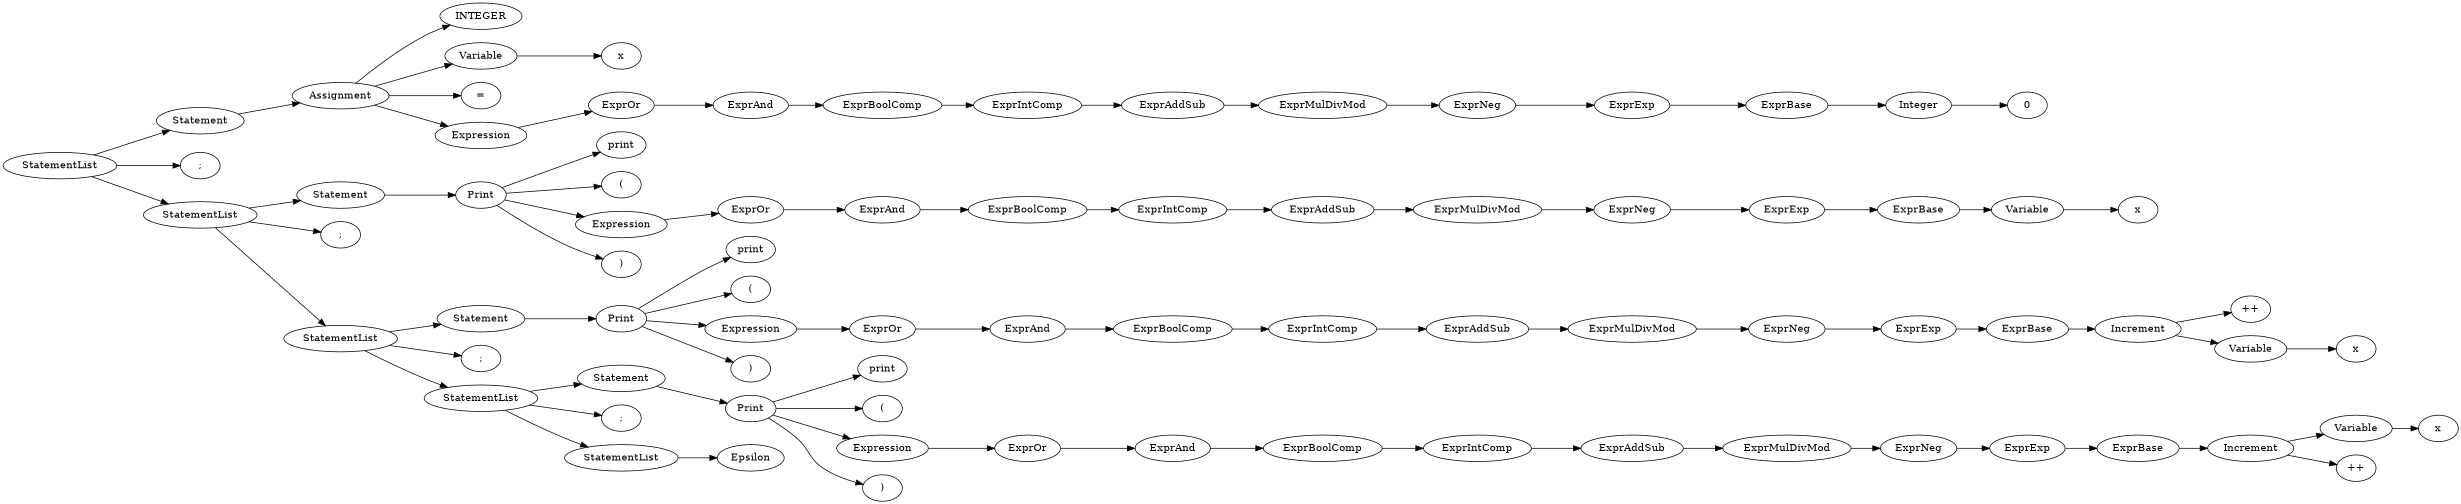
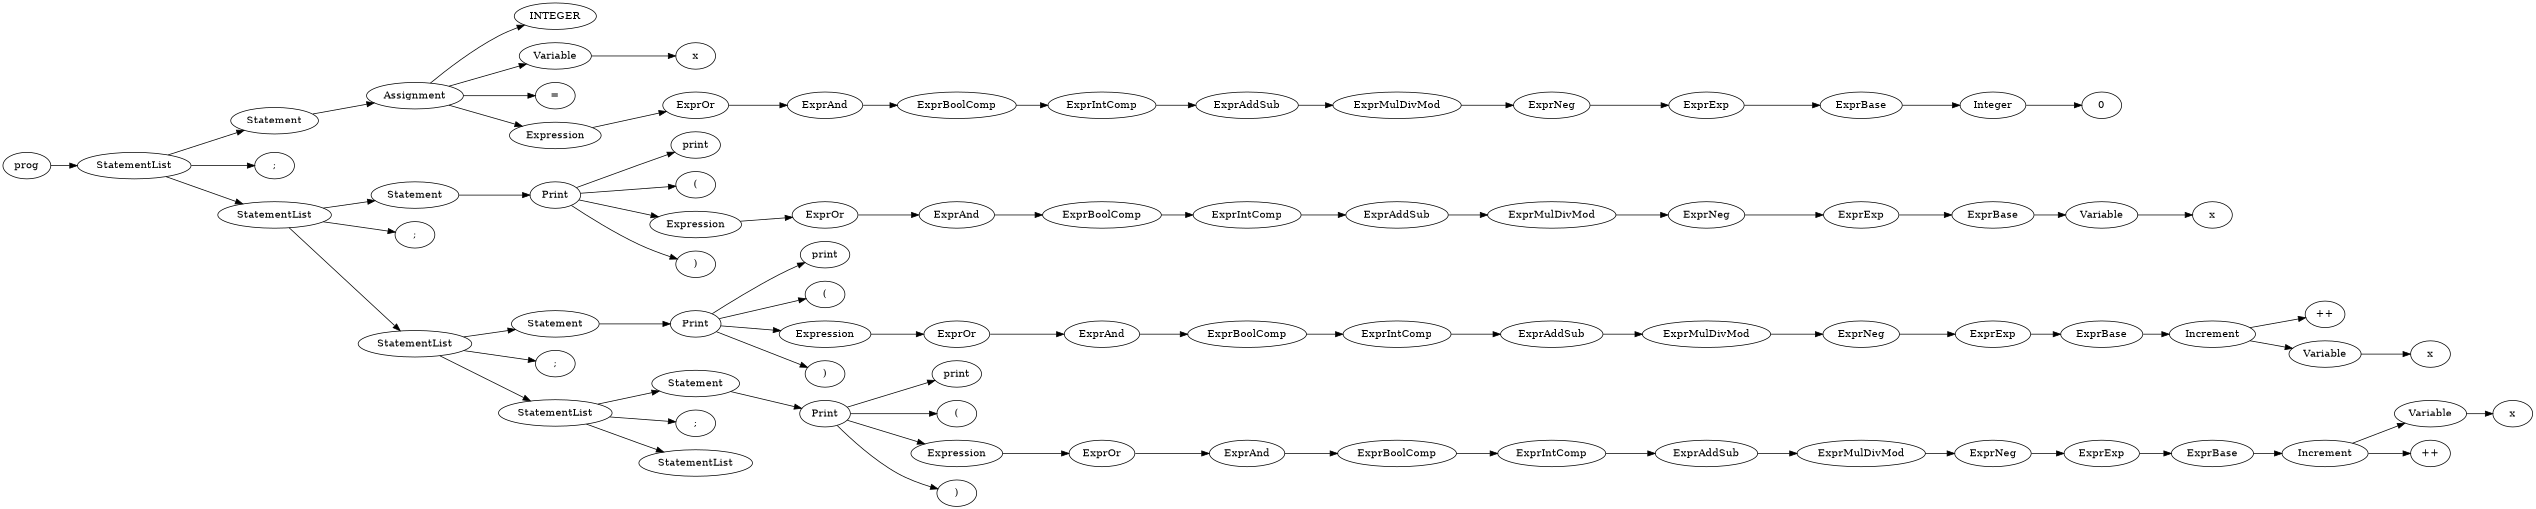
node "prog": added
node "Epsilon": removed
